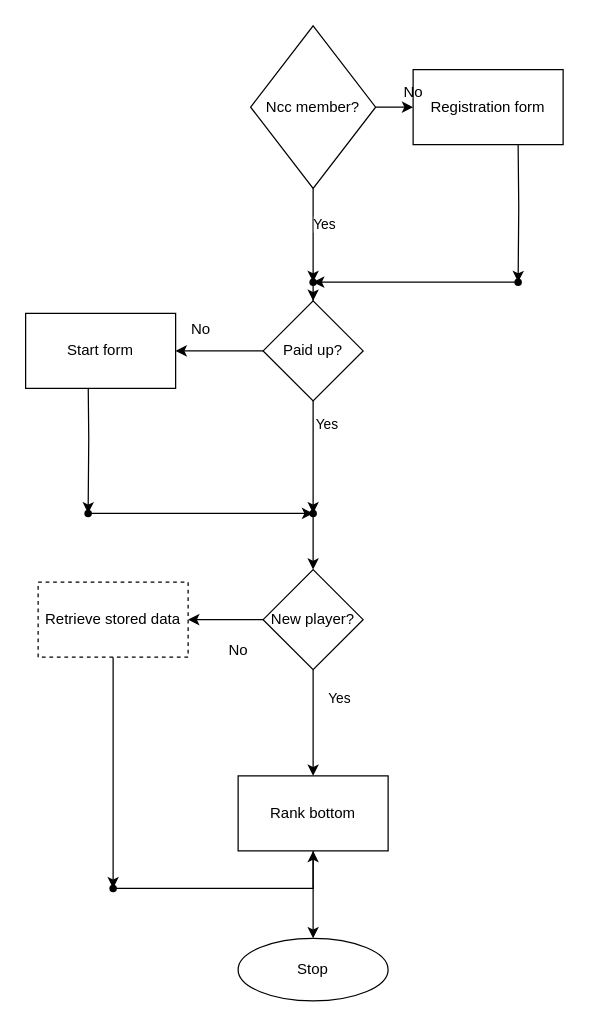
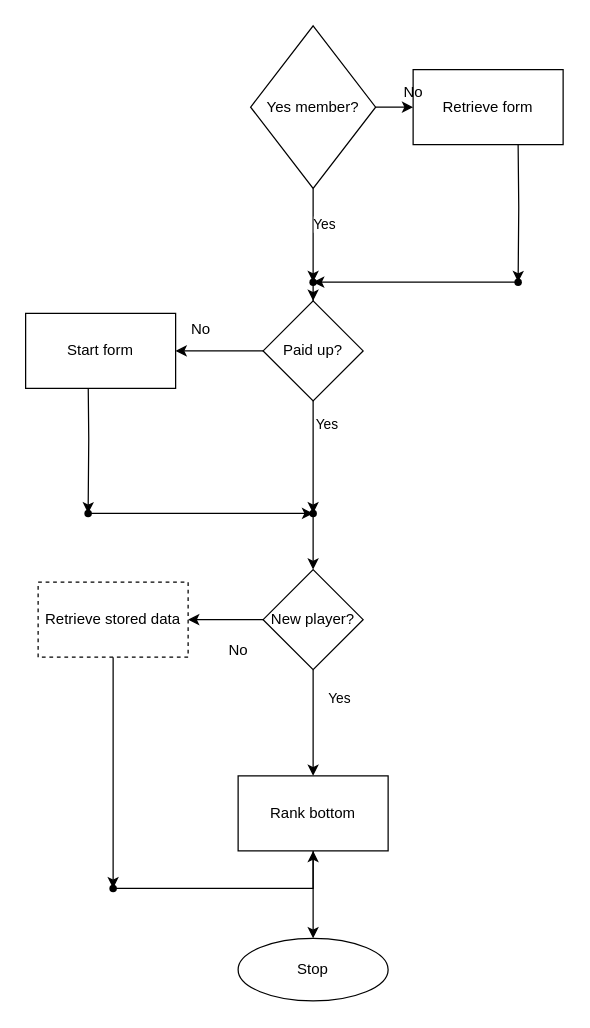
node "Ncc member?": label "Ncc member?" -> "Yes member?"
node "Registration form": label "Registration form" -> "Retrieve form"
